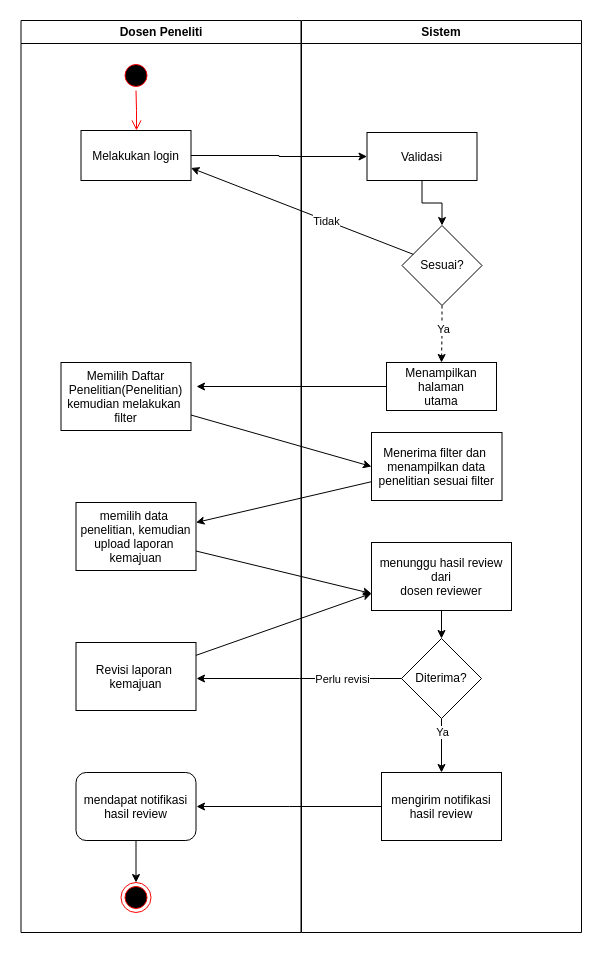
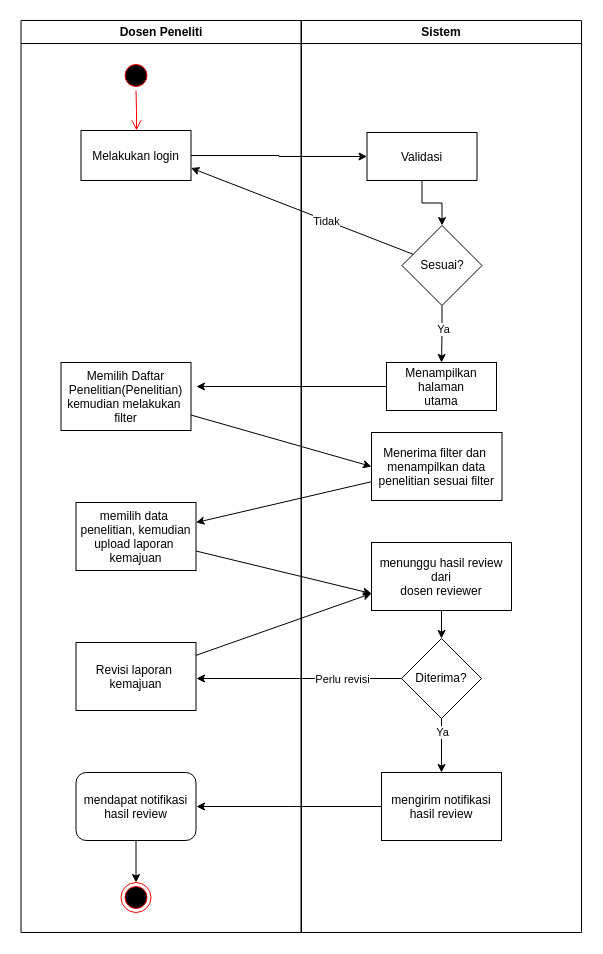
edge "Sesuai?" -> "Menampilkan halaman utama": style dashed -> solid
